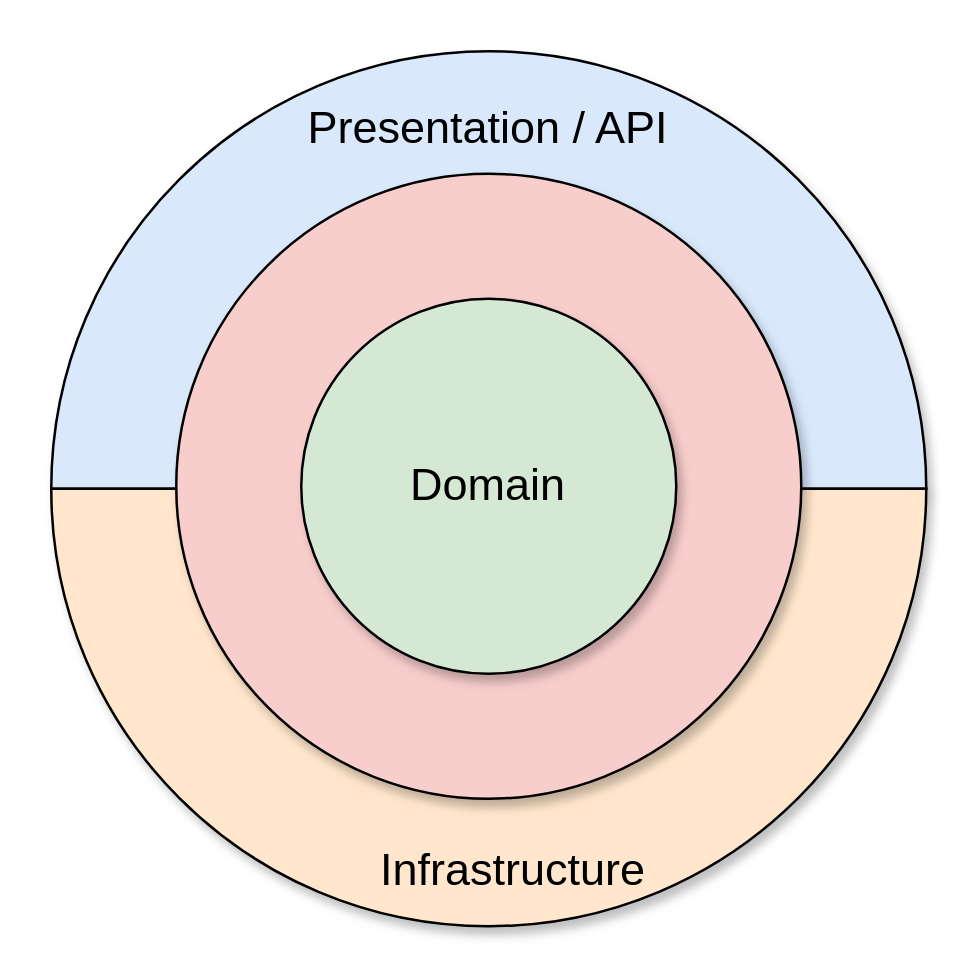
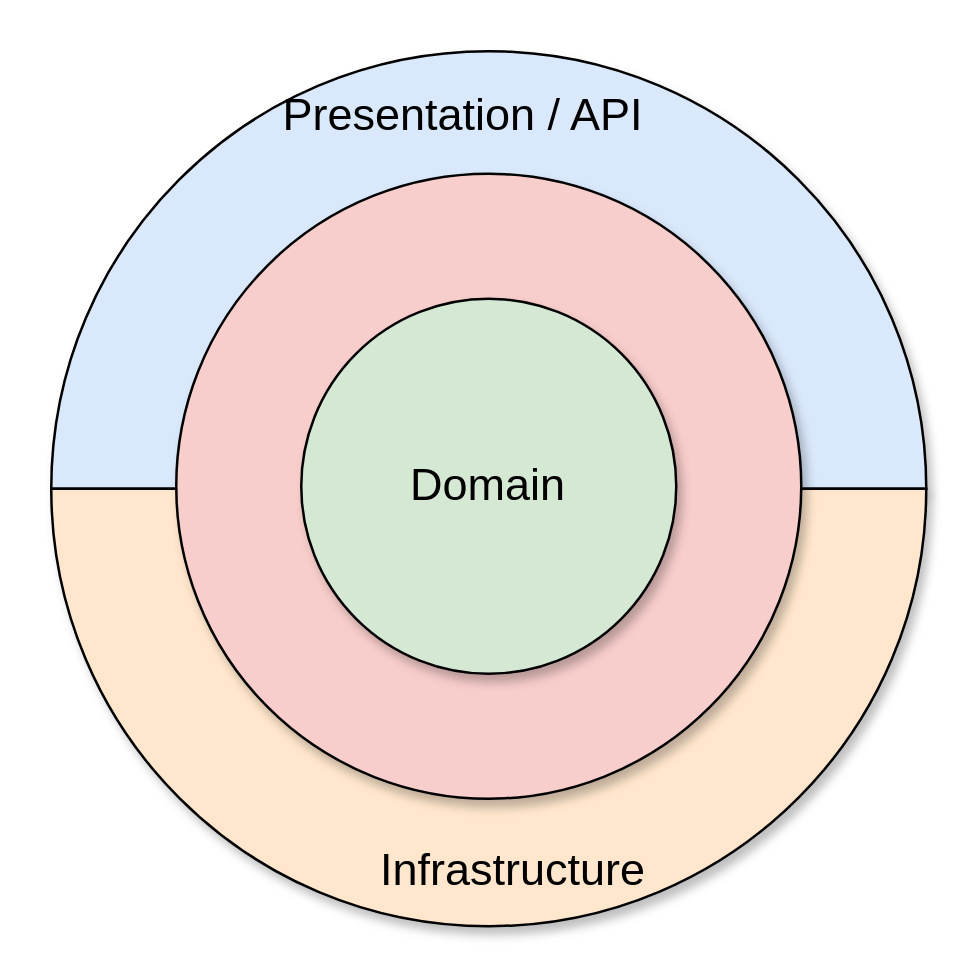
node "Presentation / API": moved (489, 129) -> (464, 116)
